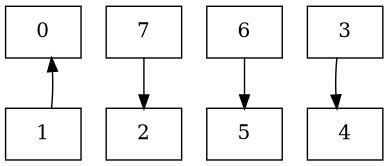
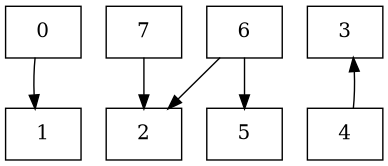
edge "3" -> "4": reversed
edge "6" -> "2": added
edge "1" -> "0": reversed
